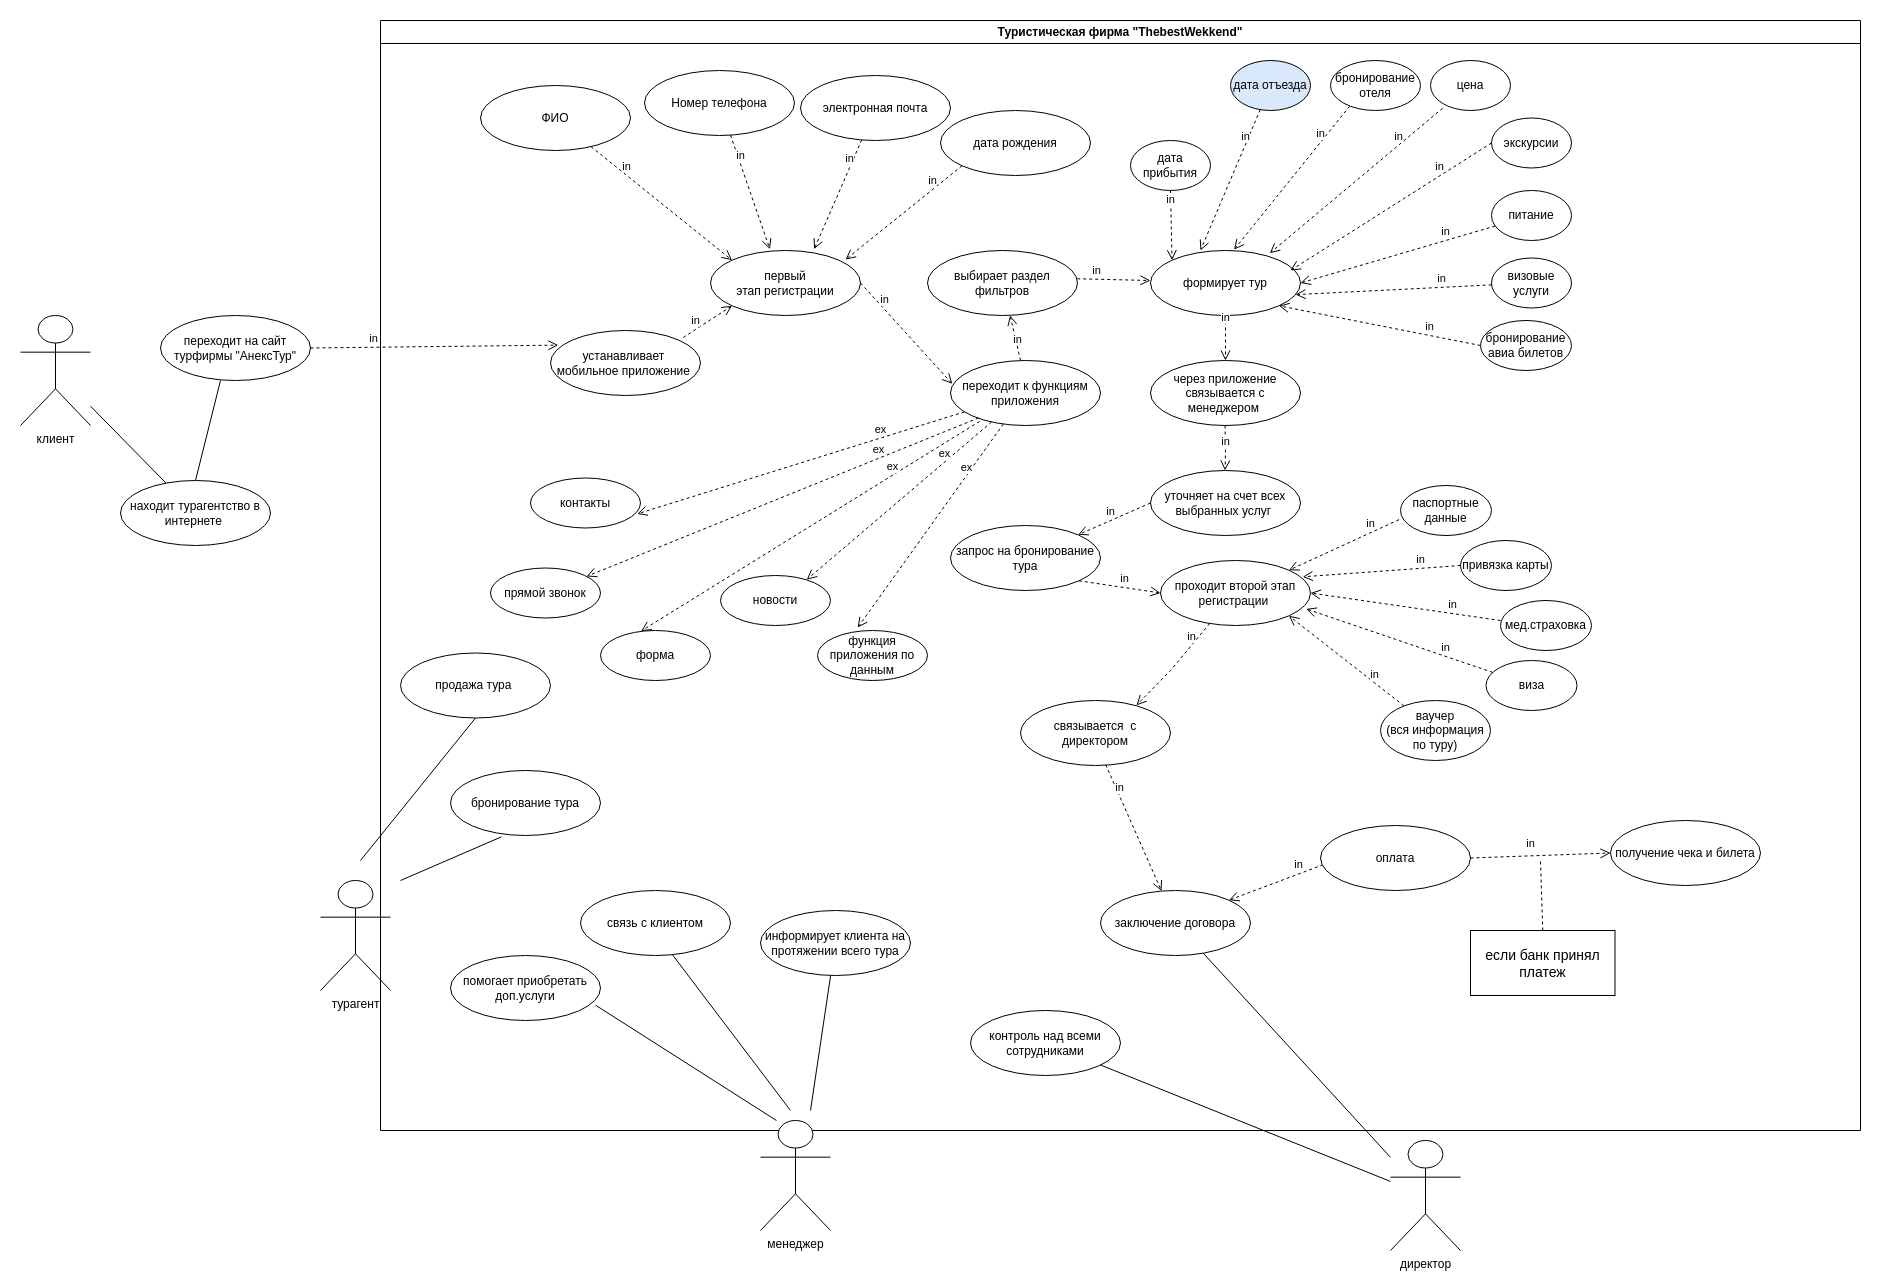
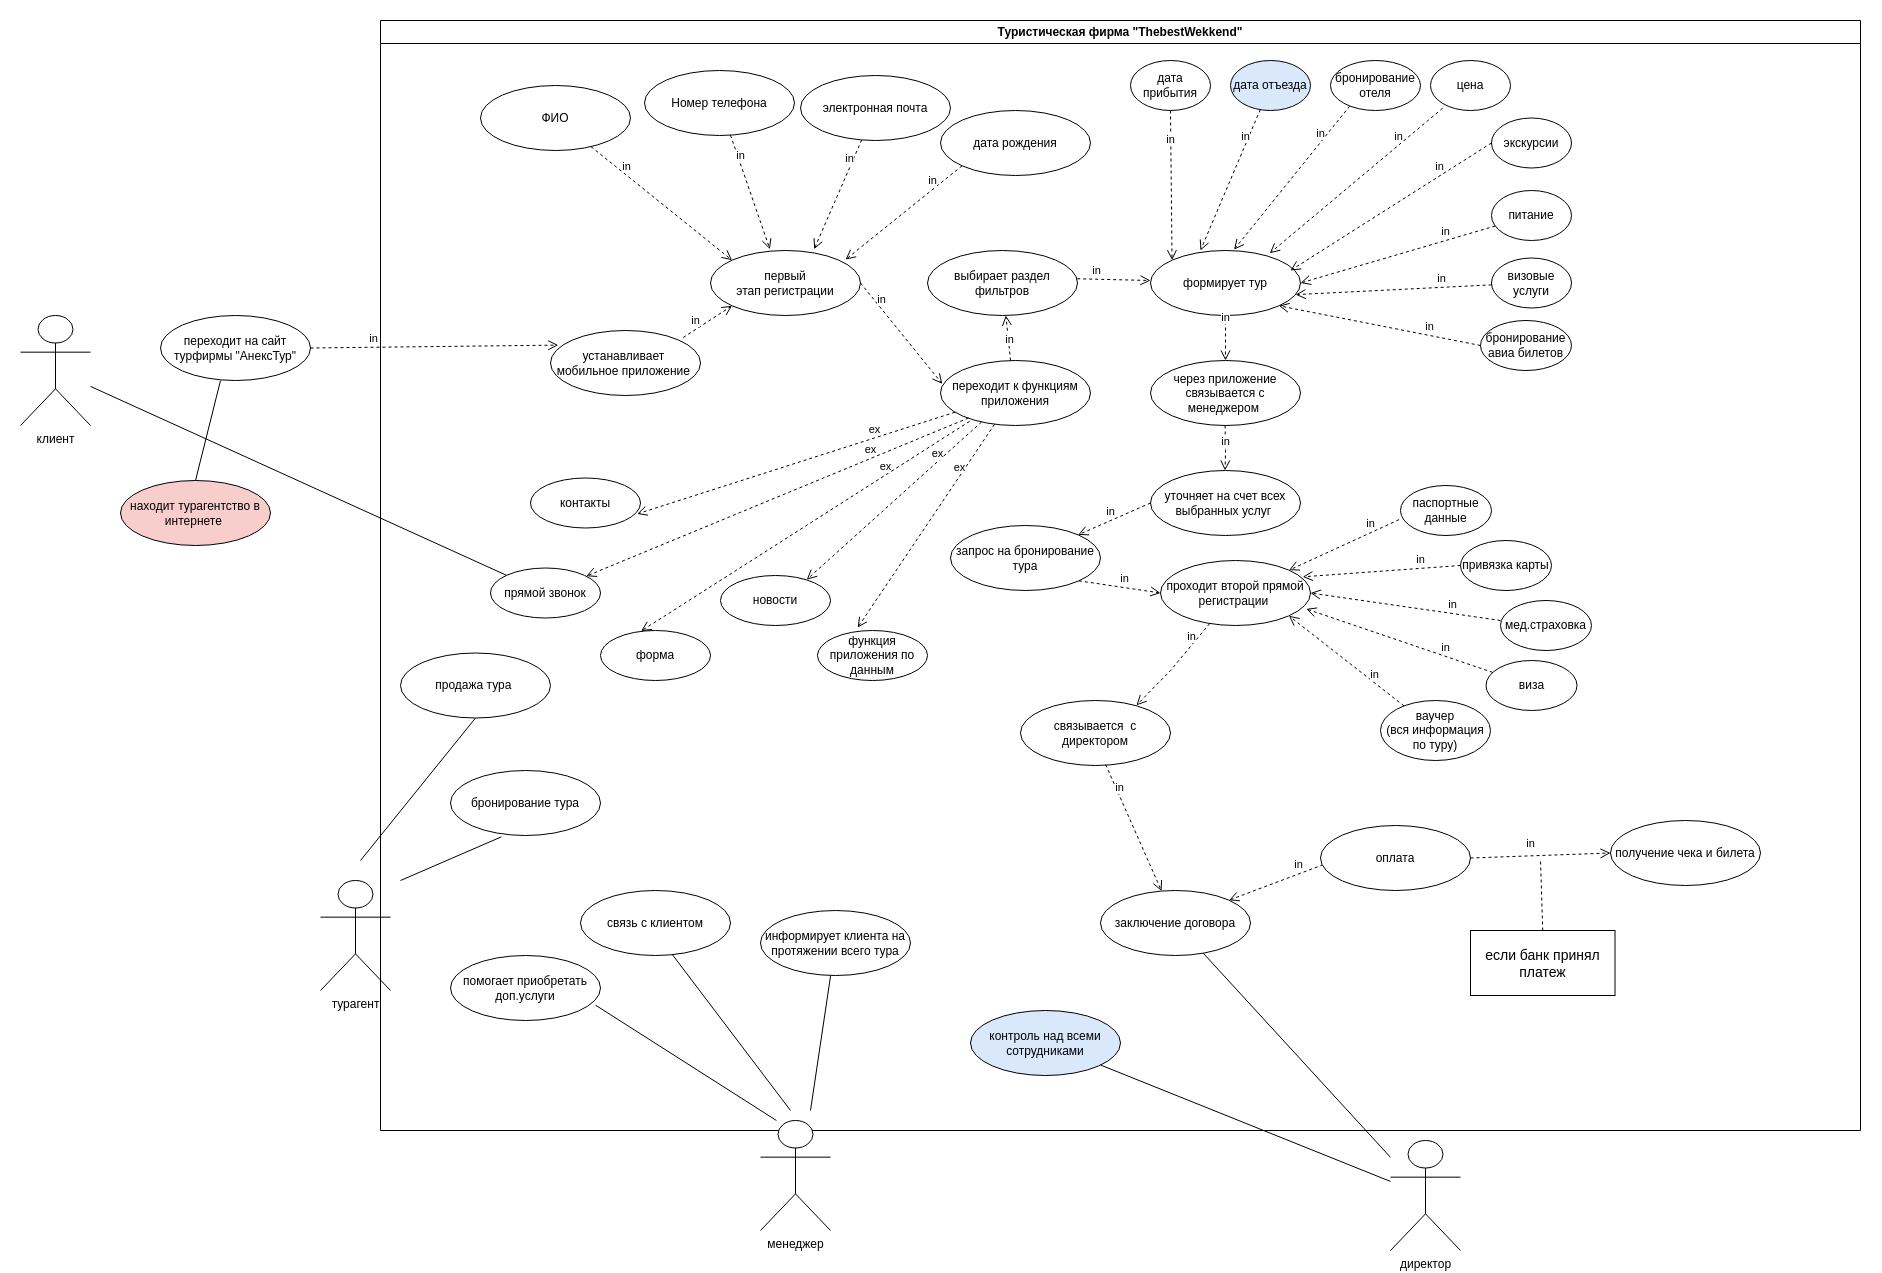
node "дата прибытия": moved (1171, 166) -> (1171, 86)
node "переходит к функциям приложения": moved (1026, 393) -> (1016, 393)
edge "клиент" -- "находит турагентство в интернете": now "клиент" -- "прямой звонок"
node "находит турагентство в интернете": fillcolor #ffffff -> #f8cecc
node "проходит второй этап регистрации": label "проходит второй этап регистрации" -> "проходит второй прямой регистрации"
node "контроль над всеми сотрудниками": fillcolor #ffffff -> #dae8fc
